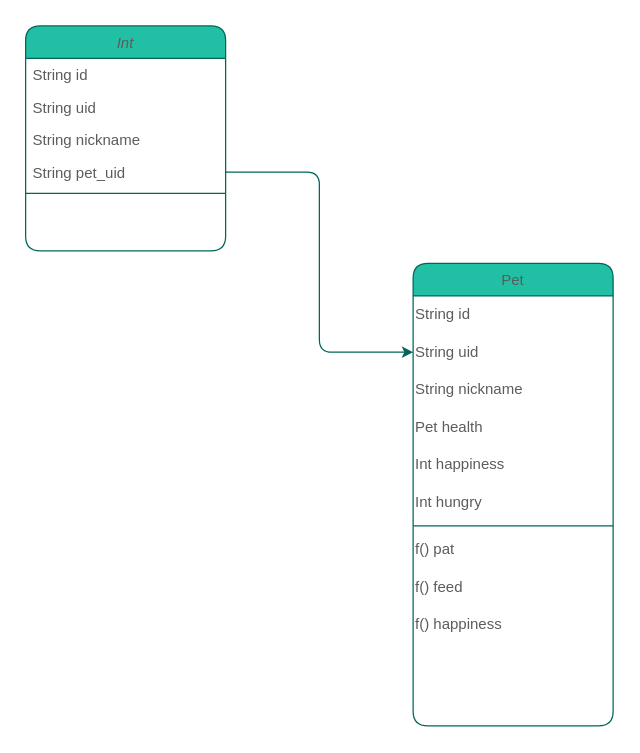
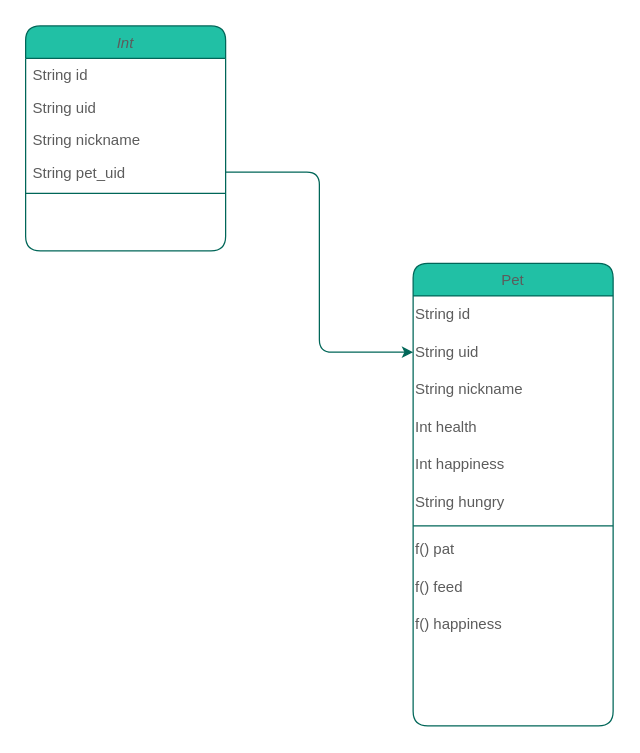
node "Pet health": label "Pet health" -> "Int health"
node "Int hungry": label "Int hungry" -> "String hungry"
